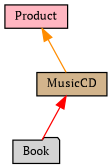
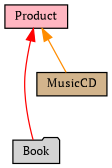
edge "Book" -> "MusicCD": now "Book" -> "Product"
